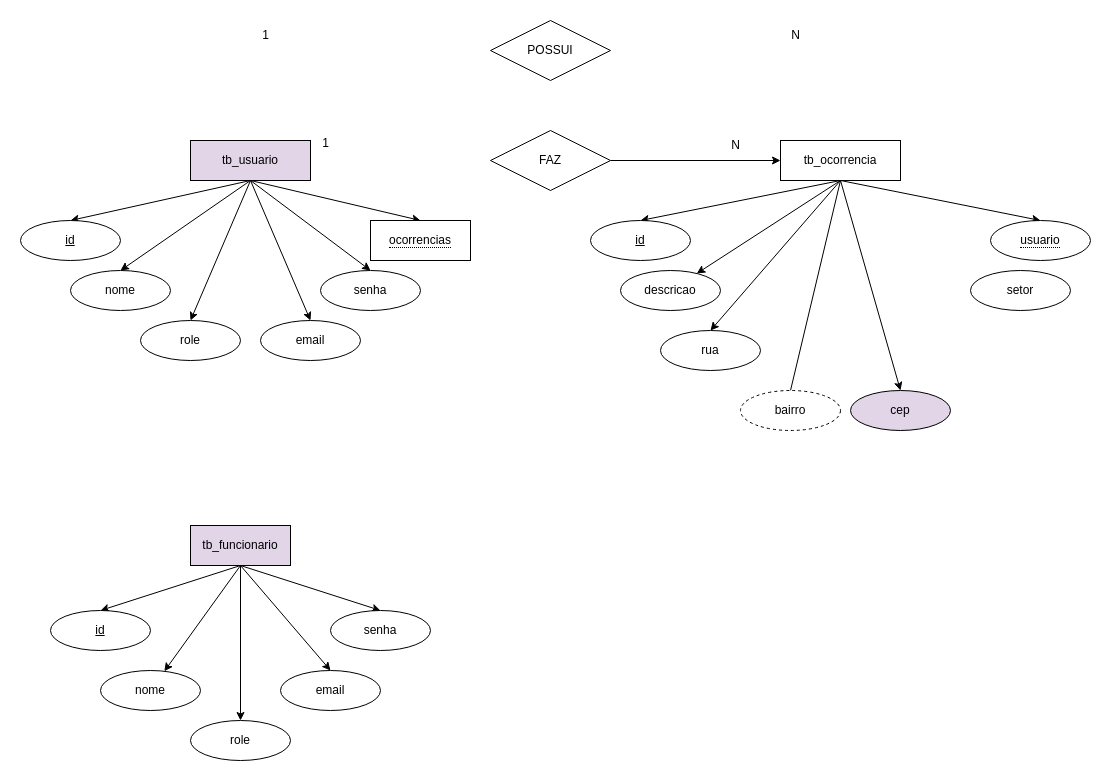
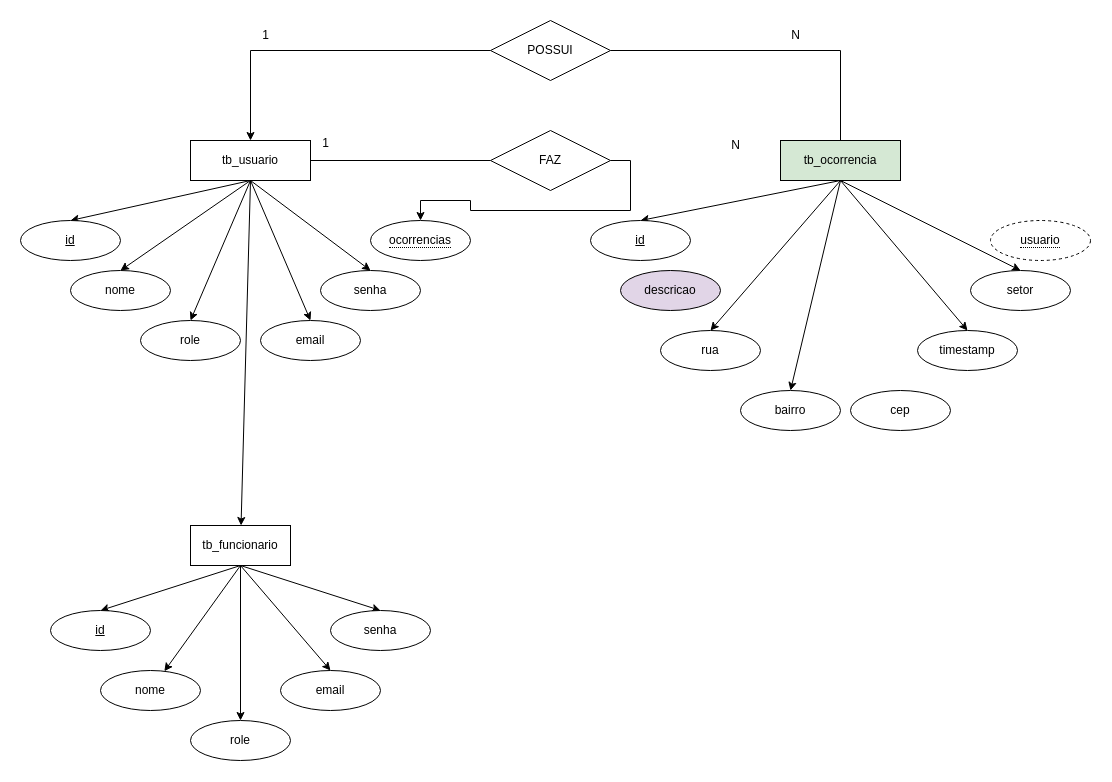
edge "POSSUI" -> "tb_usuario": added
edge "POSSUI" -- "tb_ocorrencia": added
node "tb_usuario": fillcolor #e1d5e7 -> #ffffff
edge "tb_usuario" -- "FAZ": added
edge "FAZ" -> "tb_ocorrencia": now "FAZ" -> "ocorrencias"
node "tb_ocorrencia": fillcolor #ffffff -> #d5e8d4
edge "tb_usuario" -> "ocorrencias": now "tb_usuario" -> "tb_funcionario"
edge "tb_ocorrencia" -> "usuario": removed
edge "tb_ocorrencia" -> "descricao": now "tb_ocorrencia" -> "setor"
node "ocorrencias": shape rectangle -> ellipse
node "usuario": style solid -> dashed
edge "tb_ocorrencia" -> "timestamp": added
edge "tb_ocorrencia" -> "cep": removed
node "descricao": fillcolor #ffffff -> #e1d5e7
node "timestamp": added
edge "tb_ocorrencia" -- "bairro": arrowhead none -> classic
node "bairro": style dashed -> solid
node "cep": fillcolor #e1d5e7 -> #ffffff
node "tb_funcionario": fillcolor #e1d5e7 -> #ffffff
